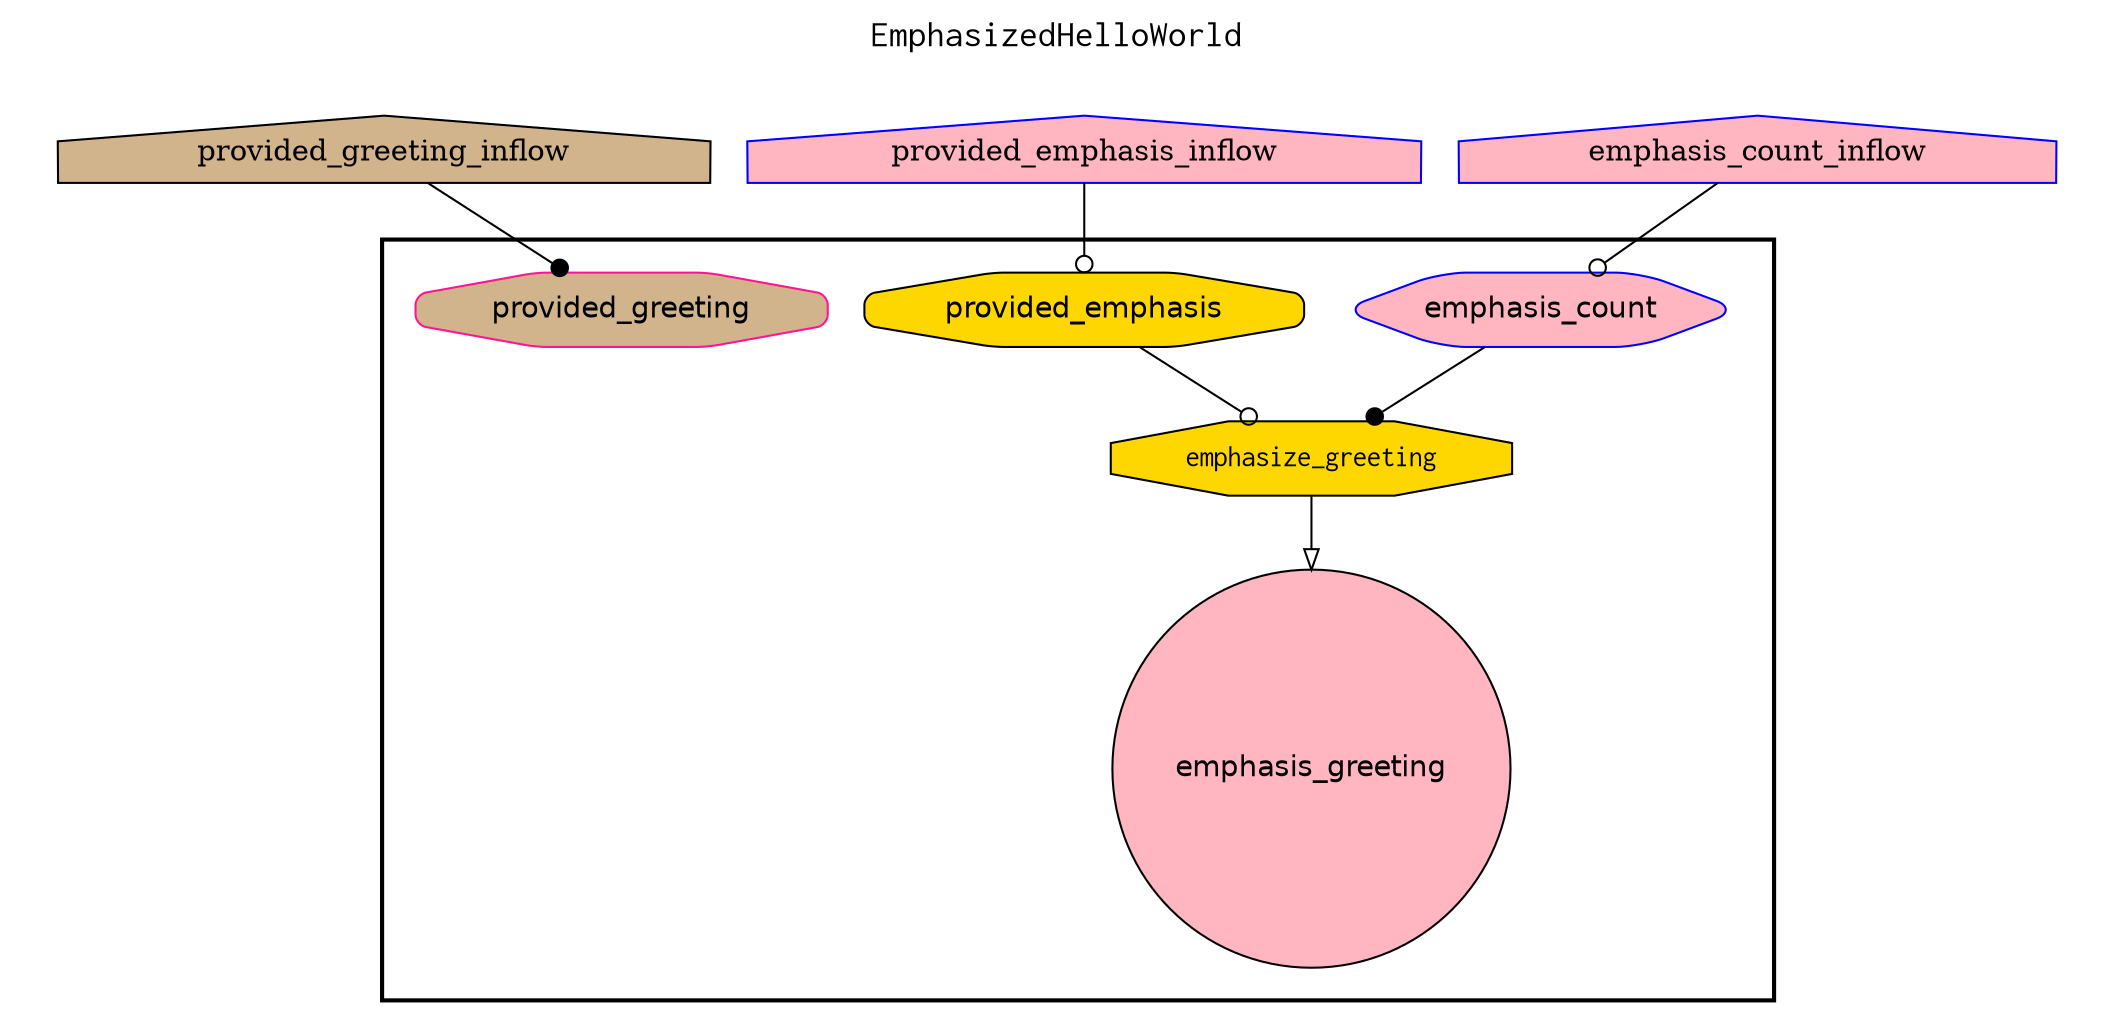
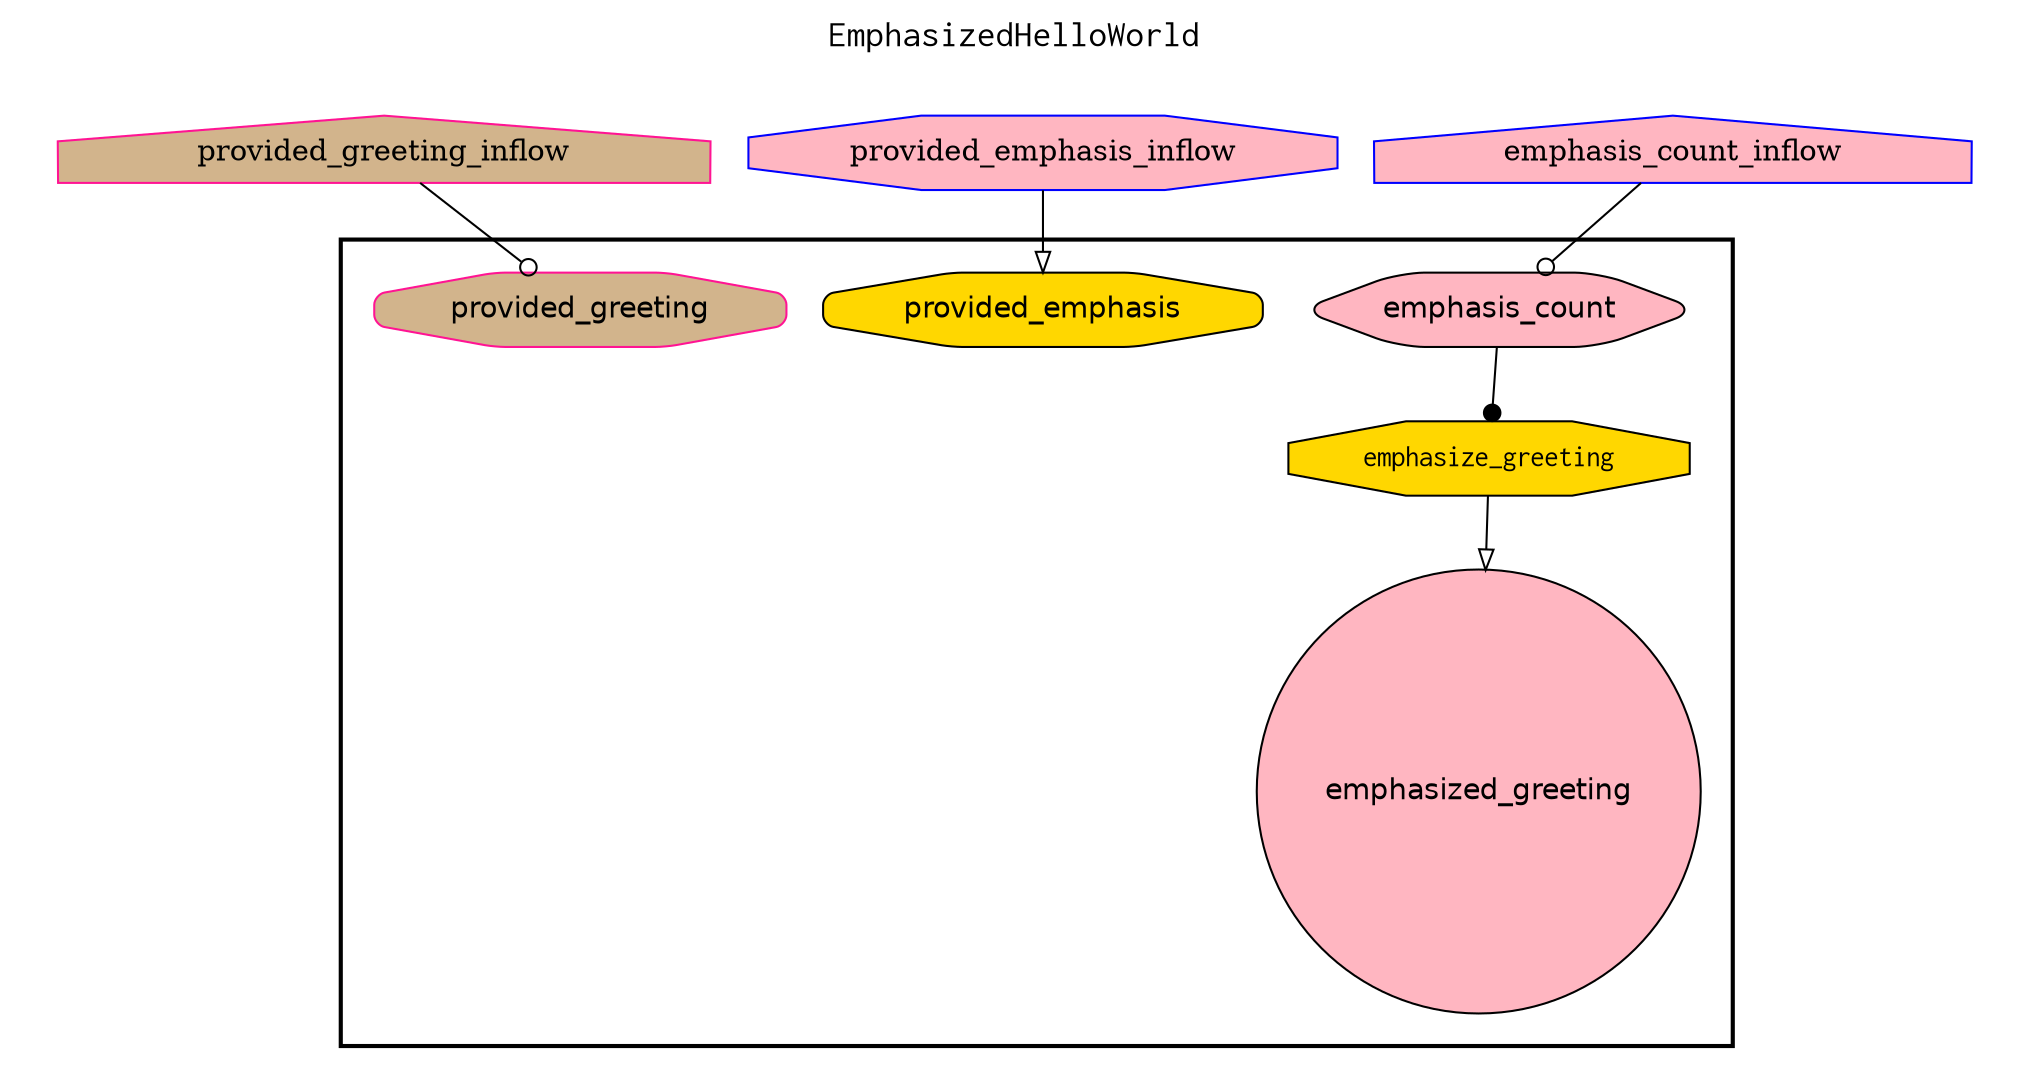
node "provided_greeting_inflow": color black -> deeppink
node "provided_emphasis_inflow": shape house -> octagon
edge "provided_emphasis_inflow" -> "provided_emphasis": arrowhead odot -> onormal
edge "provided_greeting_inflow" -> "provided_greeting": arrowhead dot -> odot
node "emphasis_count": color blue -> black
edge "provided_emphasis" -> "emphasize_greeting": removed
node "emphasis_greeting": label "emphasis_greeting" -> "emphasized_greeting"
